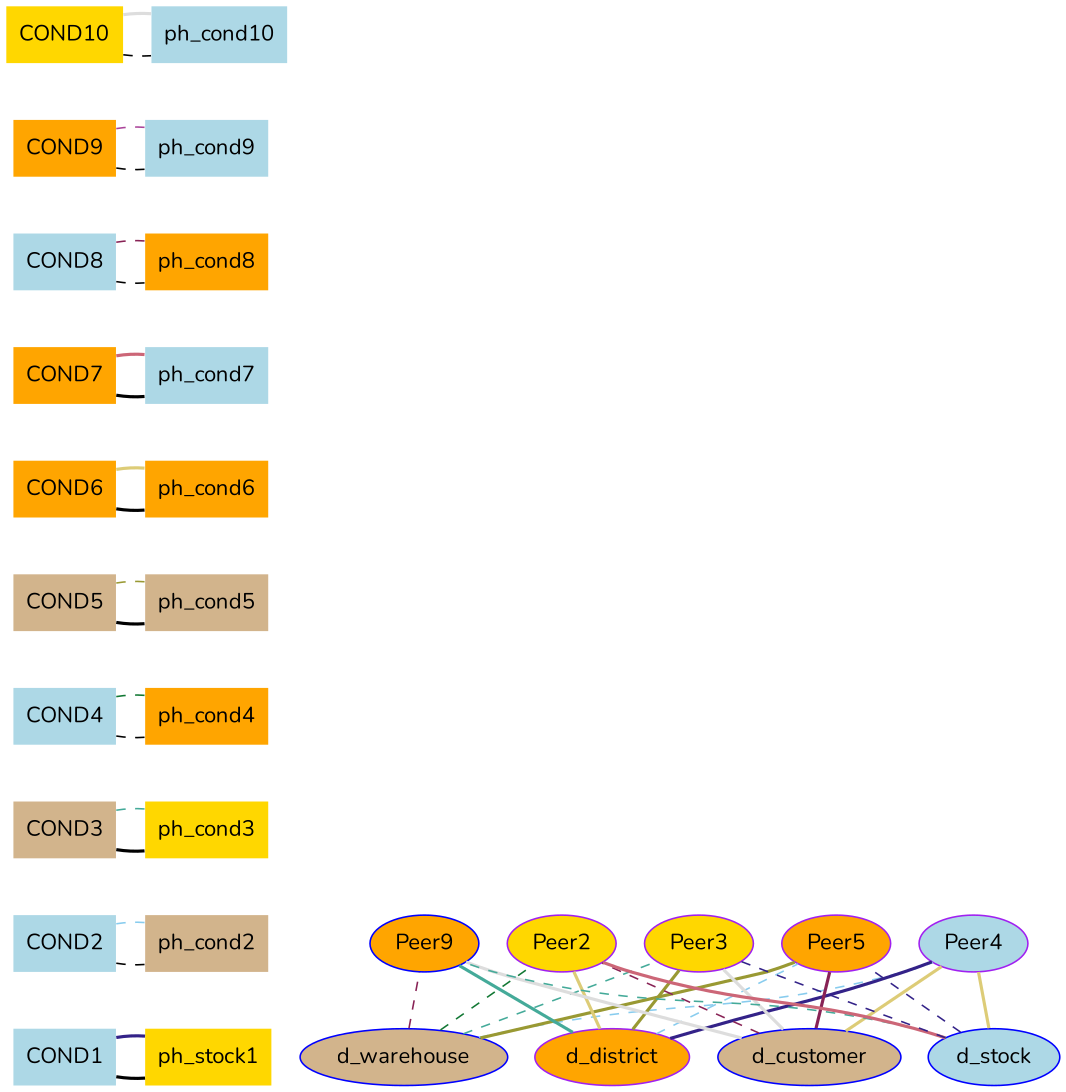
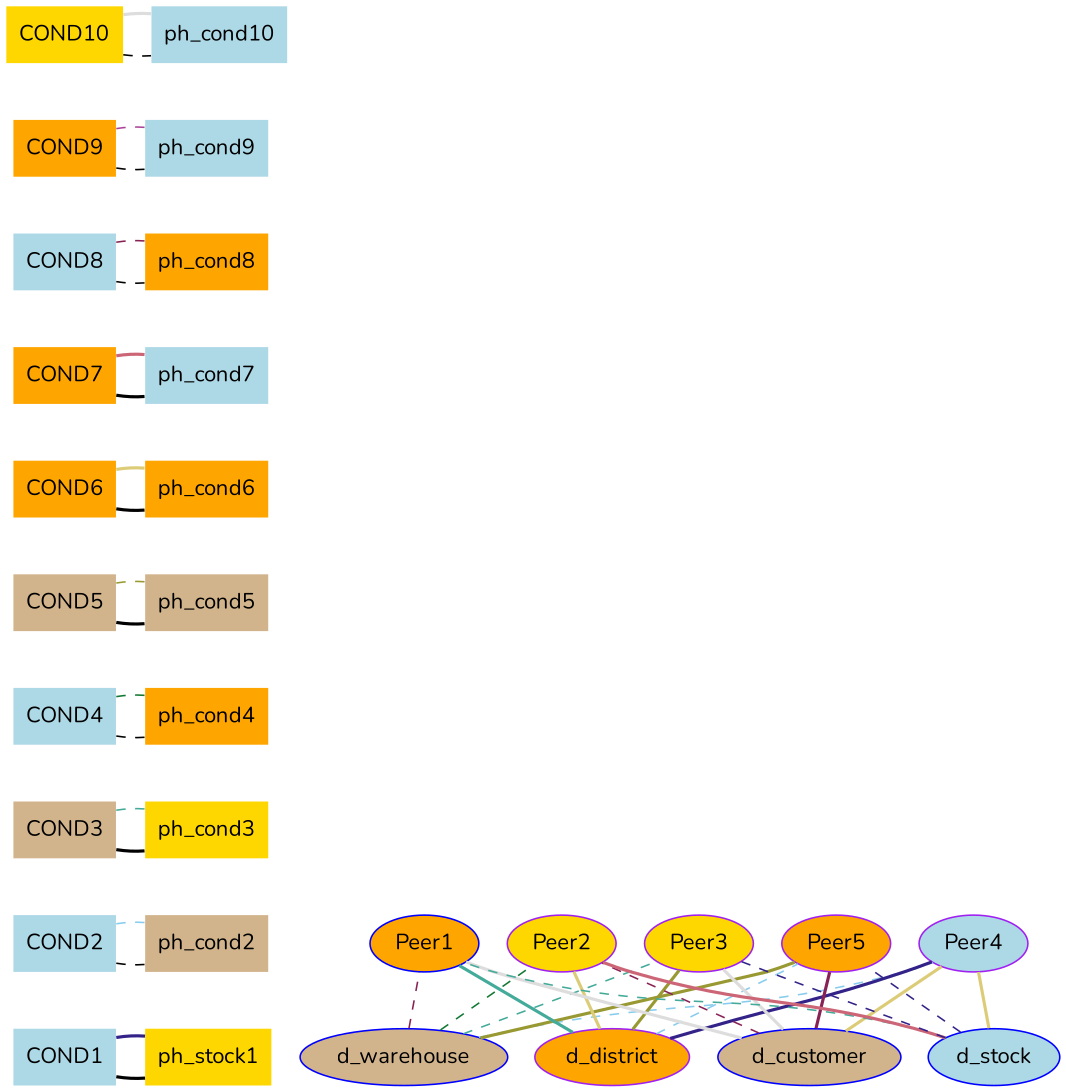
node "Peer9": label "Peer9" -> "Peer1"
